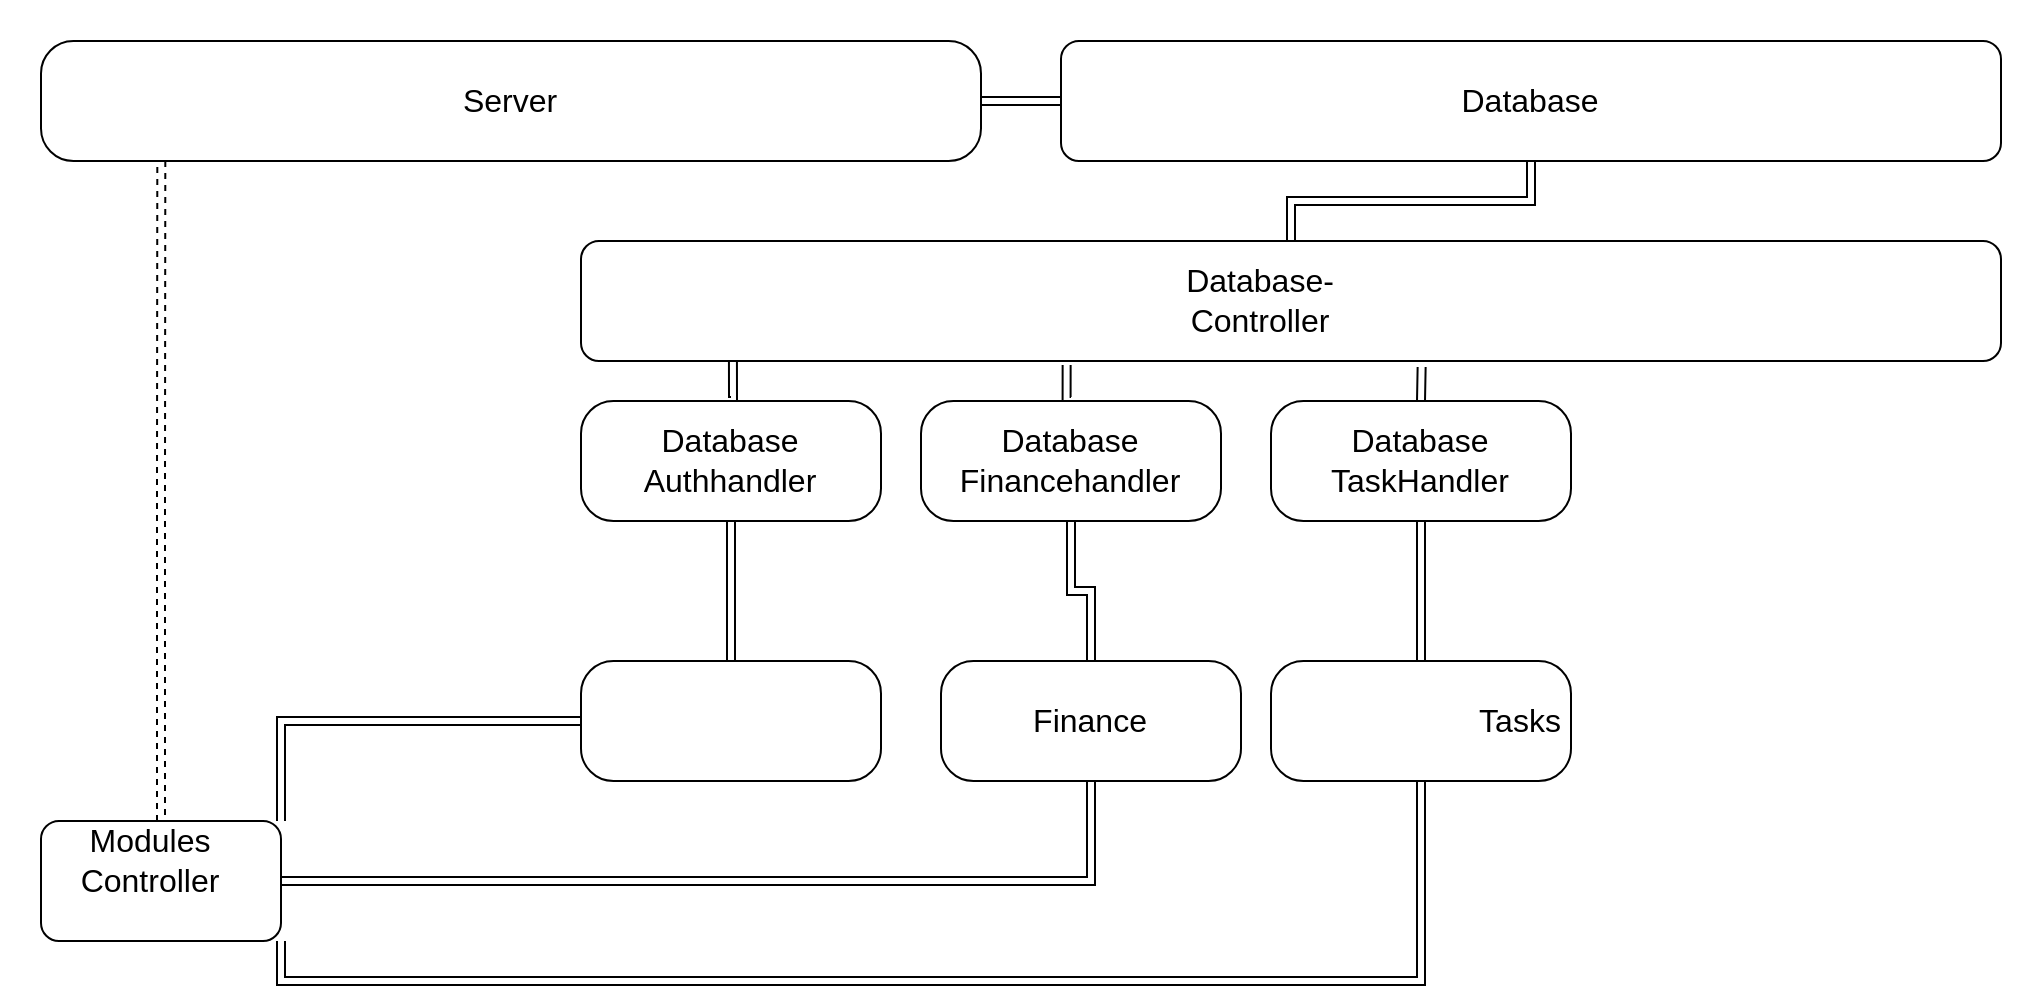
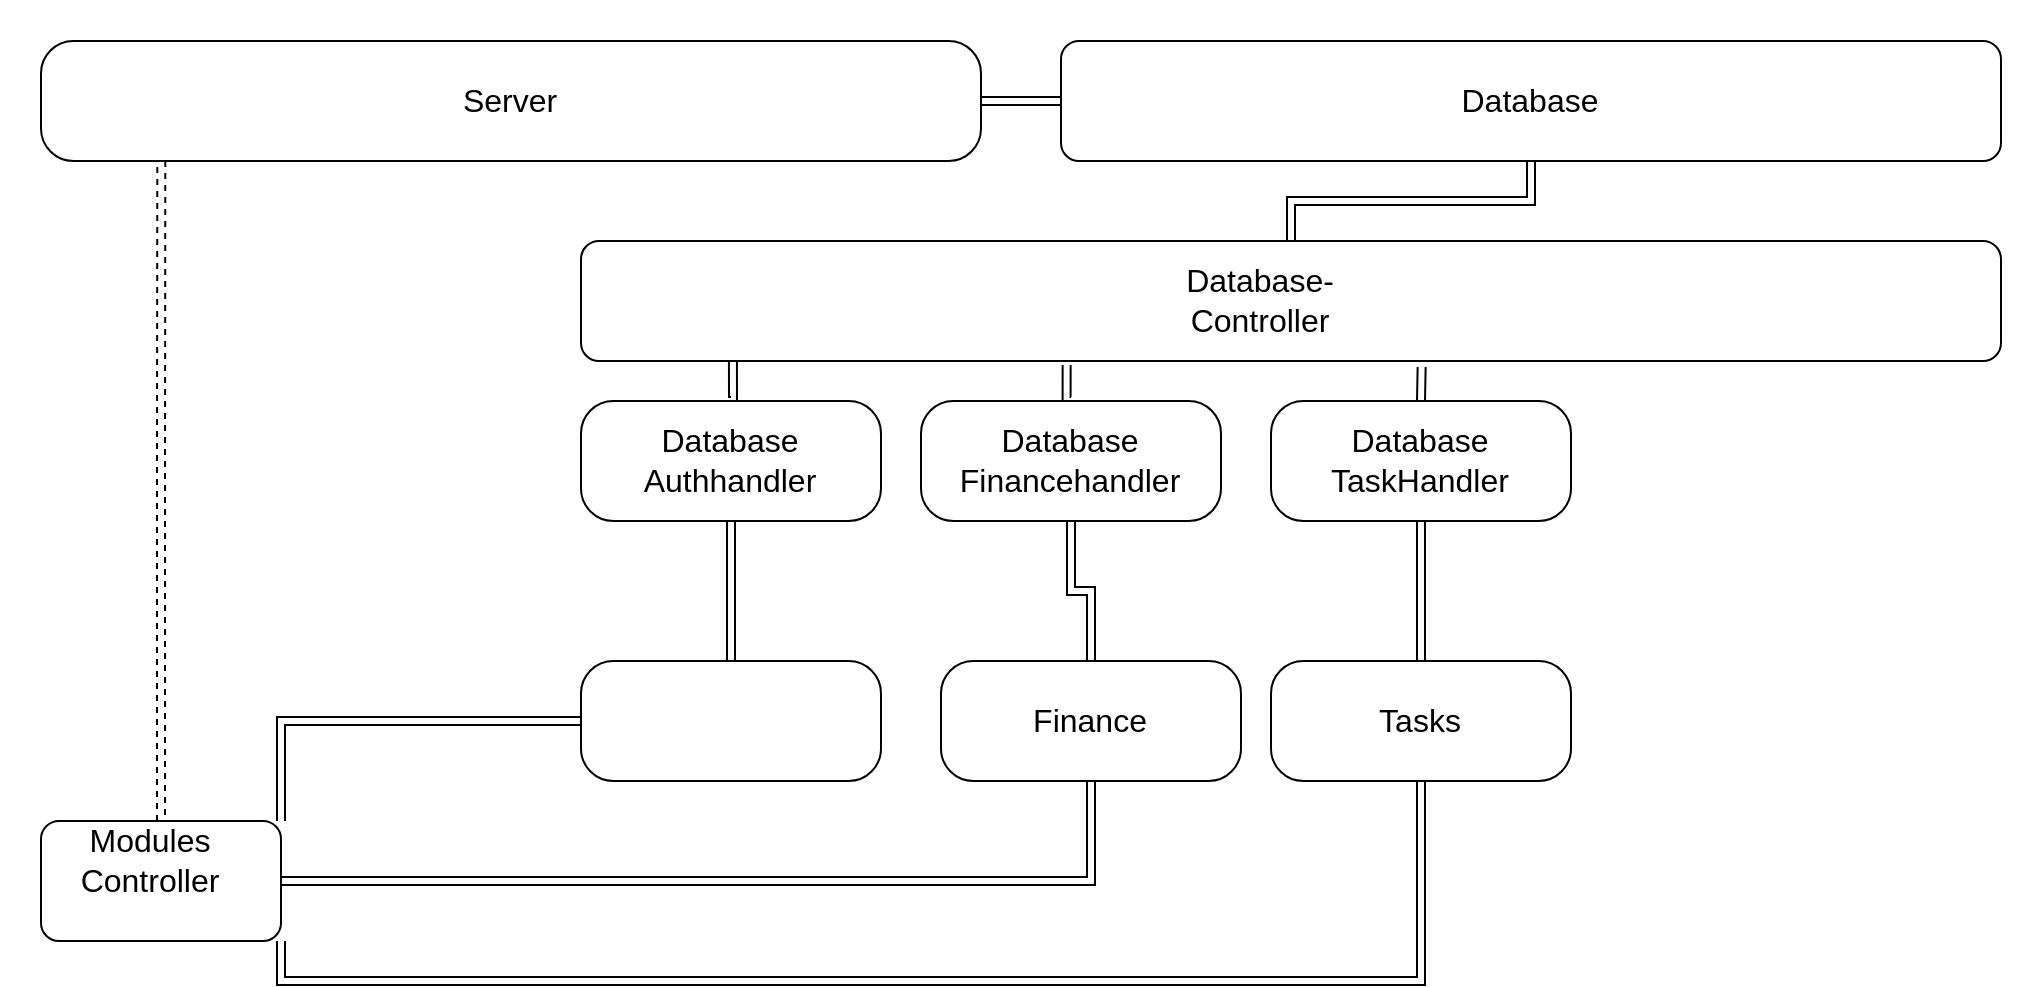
node "Tasks": moved (1521, 721) -> (1421, 721)
